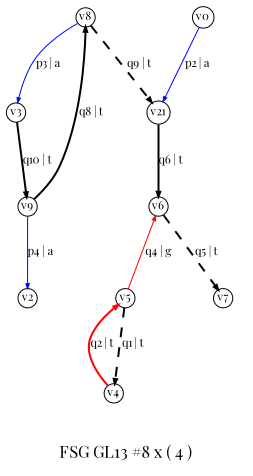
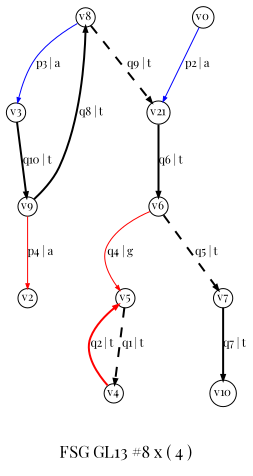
edge "v9" -> "v2": color blue -> red
edge "v5" -> "v6": reversed
node "v10": added
